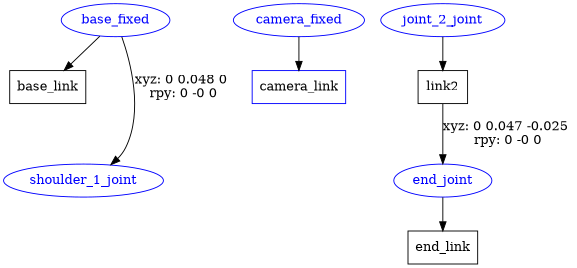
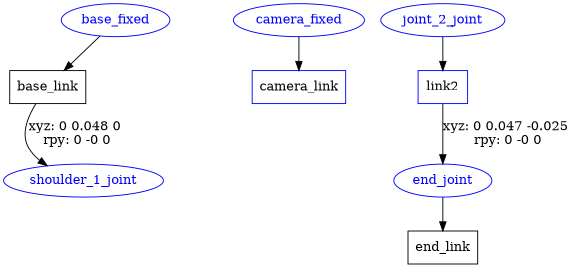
node "link2": color black -> blue
edge "base_fixed" -> "shoulder_1_joint": now "base_link" -> "shoulder_1_joint"
